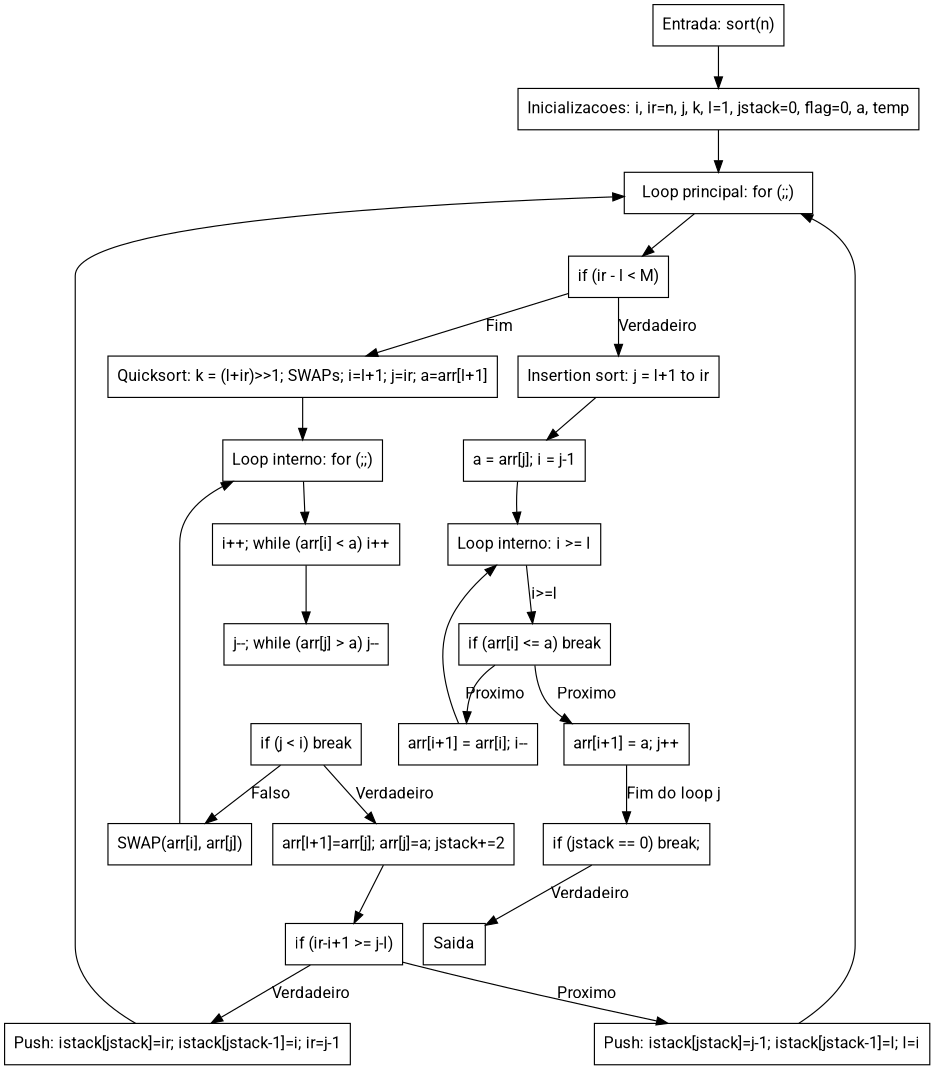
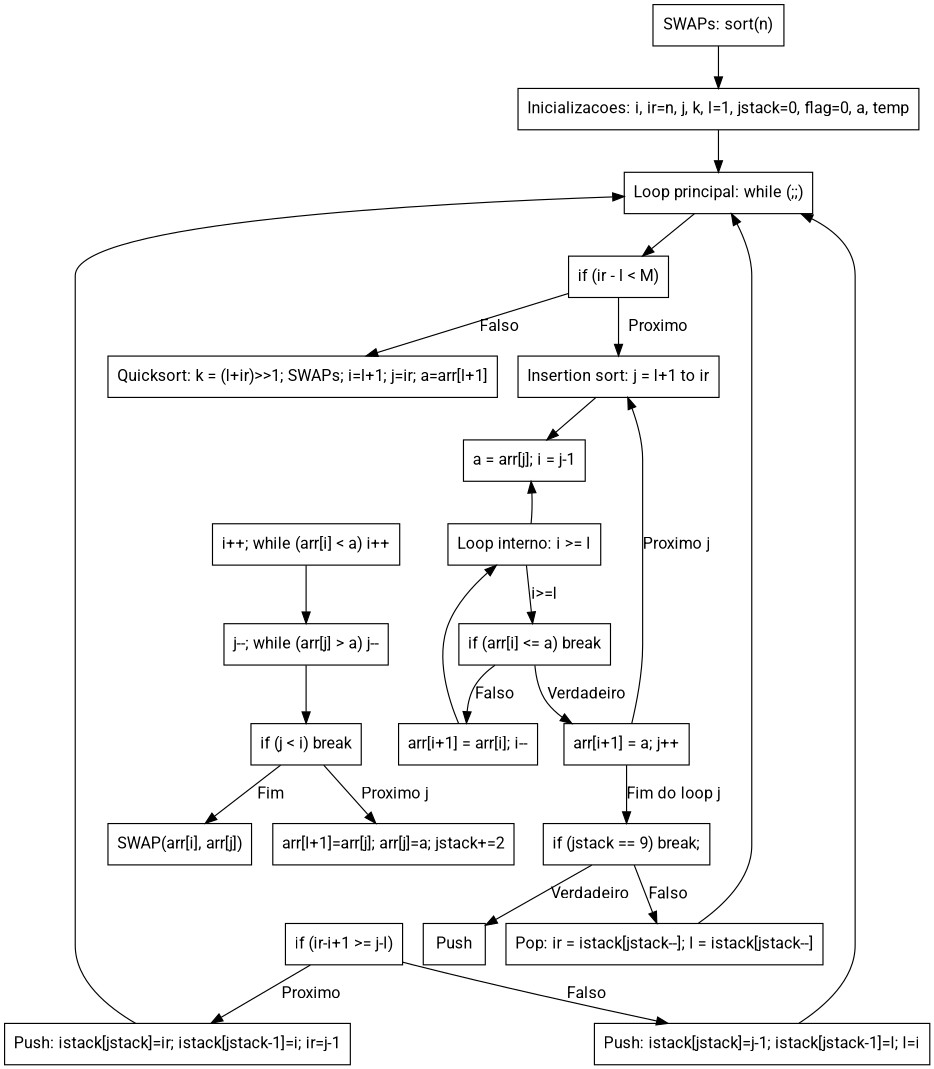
node "Entrada: sort(n)": label "Entrada: sort(n)" -> "SWAPs: sort(n)"
node "Loop principal: for (;;)": label "Loop principal: for (;;)" -> "Loop principal: while (;;)"
edge "if (ir - l < M)" -> "Quicksort: k = (l+ir)>>1; SWAPs; i=l+1; j=ir; a=arr[l+1]": label "Fim" -> "Falso"
edge "if (ir - l < M)" -> "Insertion sort: j = l+1 to ir": label "Verdadeiro" -> "Proximo"
node "Loop interno: for (;;)": removed
edge "a = arr[j]; i = j-1" -> "Loop interno: i >= l": reversed
edge "arr[i+1] = a; j++" -> "Insertion sort: j = l+1 to ir": added, label "Proximo j"
edge "j--; while (arr[j] > a) j--" -> "if (j < i) break": added
edge "if (arr[i] <= a) break" -> "arr[i+1] = arr[i]; i--": label "Proximo" -> "Falso"
edge "if (arr[i] <= a) break" -> "arr[i+1] = a; j++": label "Proximo" -> "Verdadeiro"
edge "if (j < i) break" -> "SWAP(arr[i], arr[j])": label "Falso" -> "Fim"
edge "if (j < i) break" -> "arr[l+1]=arr[j]; arr[j]=a; jstack+=2": label "Verdadeiro" -> "Proximo j"
node "if (jstack == 0) break;": label "if (jstack == 0) break;" -> "if (jstack == 9) break;"
edge "arr[l+1]=arr[j]; arr[j]=a; jstack+=2" -> "if (ir-i+1 >= j-l)": removed
node "Saida": label "Saida" -> "Push"
node "Pop: ir = istack[jstack--]; l = istack[jstack--]": added
edge "if (ir-i+1 >= j-l)" -> "Push: istack[jstack]=ir; istack[jstack-1]=i; ir=j-1": label "Verdadeiro" -> "Proximo"
edge "if (ir-i+1 >= j-l)" -> "Push: istack[jstack]=j-1; istack[jstack-1]=l; l=i": label "Proximo" -> "Falso"
